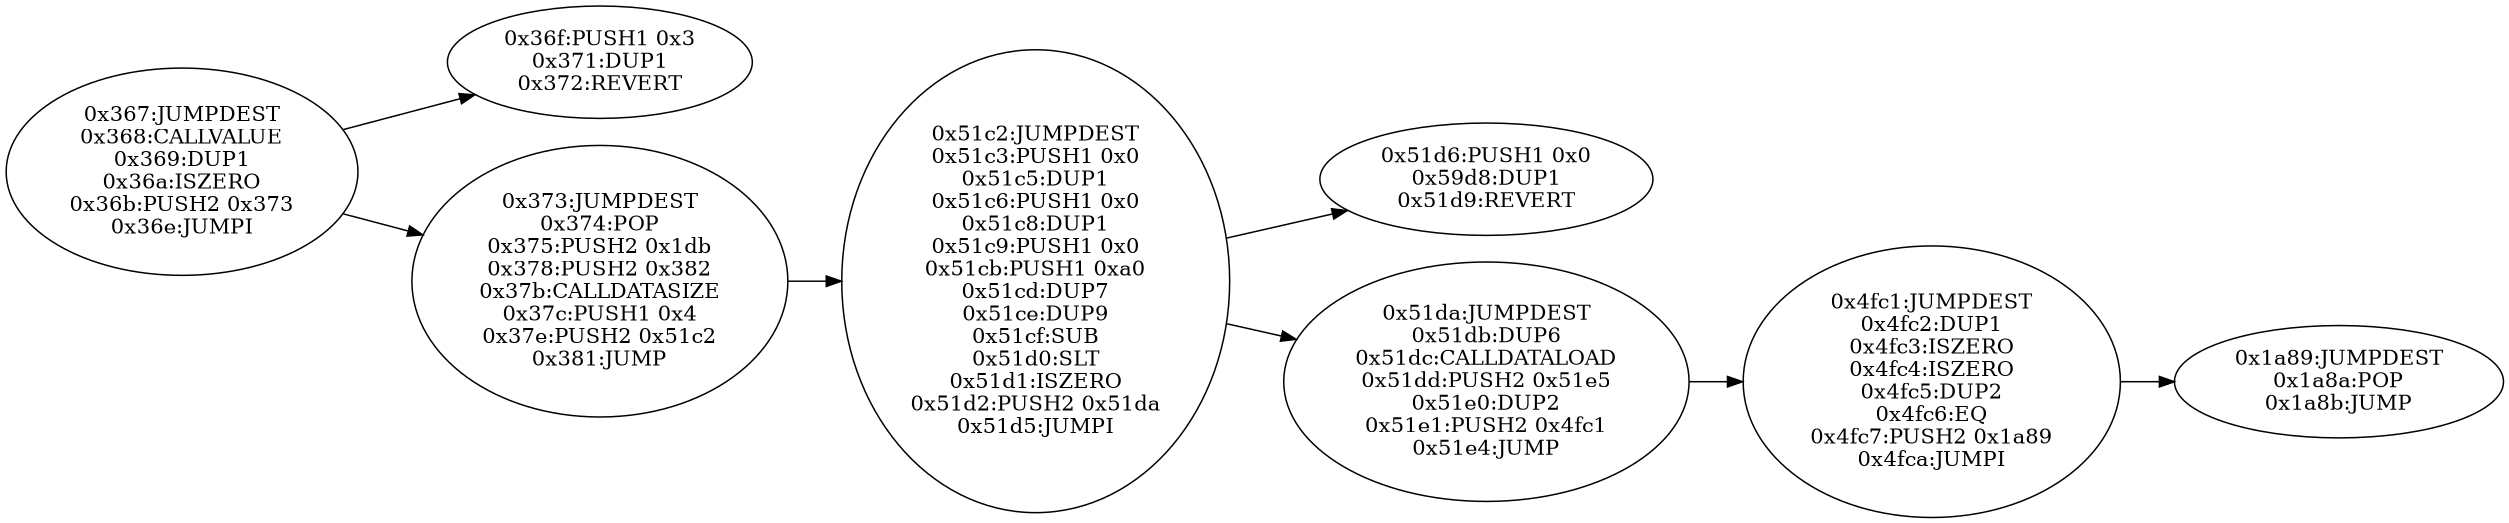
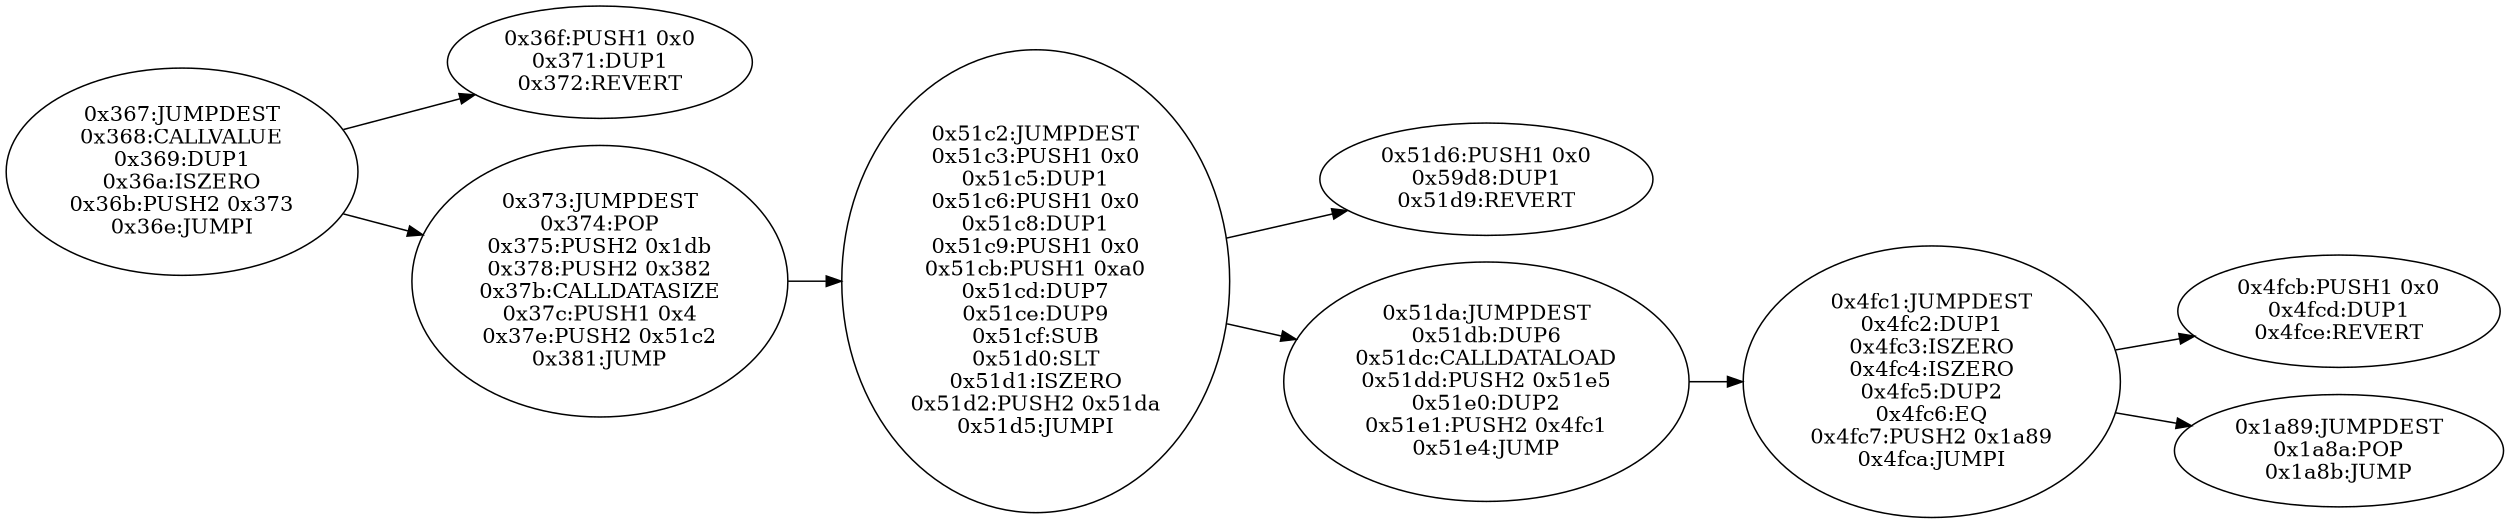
node "0x36f:PUSH1 0x3 0x371:DUP1 0x372:REVERT": label "0x36f:PUSH1 0x3 0x371:DUP1 0x372:REVERT" -> "0x36f:PUSH1 0x0 0x371:DUP1 0x372:REVERT"
node "0x4fcb:PUSH1 0x0 0x4fcd:DUP1 0x4fce:REVERT": added
